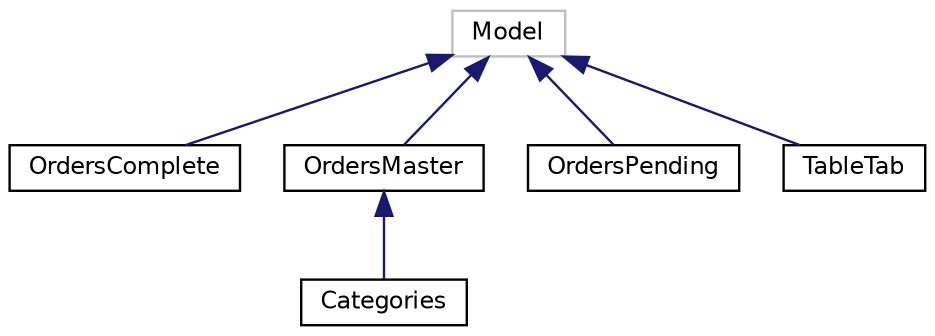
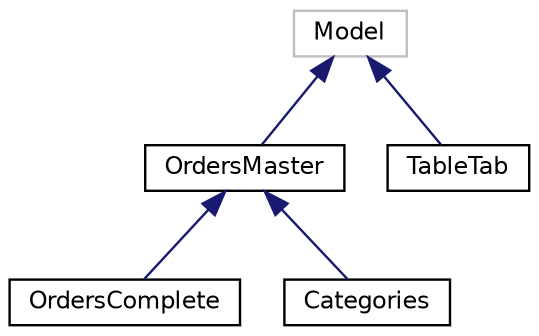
edge "OrdersComplete" -> "Model": now "OrdersComplete" -> "OrdersMaster"
node "OrdersPending": removed
